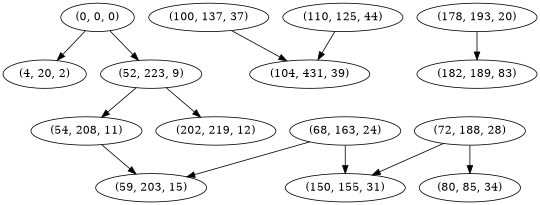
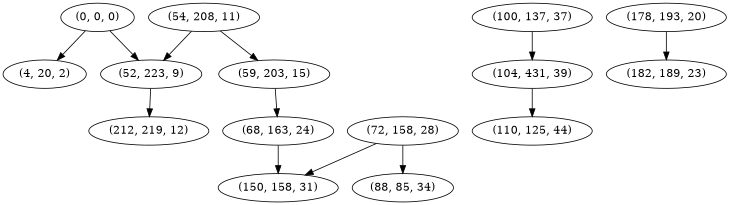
edge "(110, 125, 44)" -> "(104, 431, 39)": reversed
node "(182, 189, 83)": label "(182, 189, 83)" -> "(182, 189, 23)"
edge "(52, 223, 9)" -> "(54, 208, 11)": reversed
node "(202, 219, 12)": label "(202, 219, 12)" -> "(212, 219, 12)"
node "(72, 188, 28)": label "(72, 188, 28)" -> "(72, 158, 28)"
edge "(68, 163, 24)" -> "(59, 203, 15)": reversed
node "(150, 155, 31)": label "(150, 155, 31)" -> "(150, 158, 31)"
node "(80, 85, 34)": label "(80, 85, 34)" -> "(88, 85, 34)"
